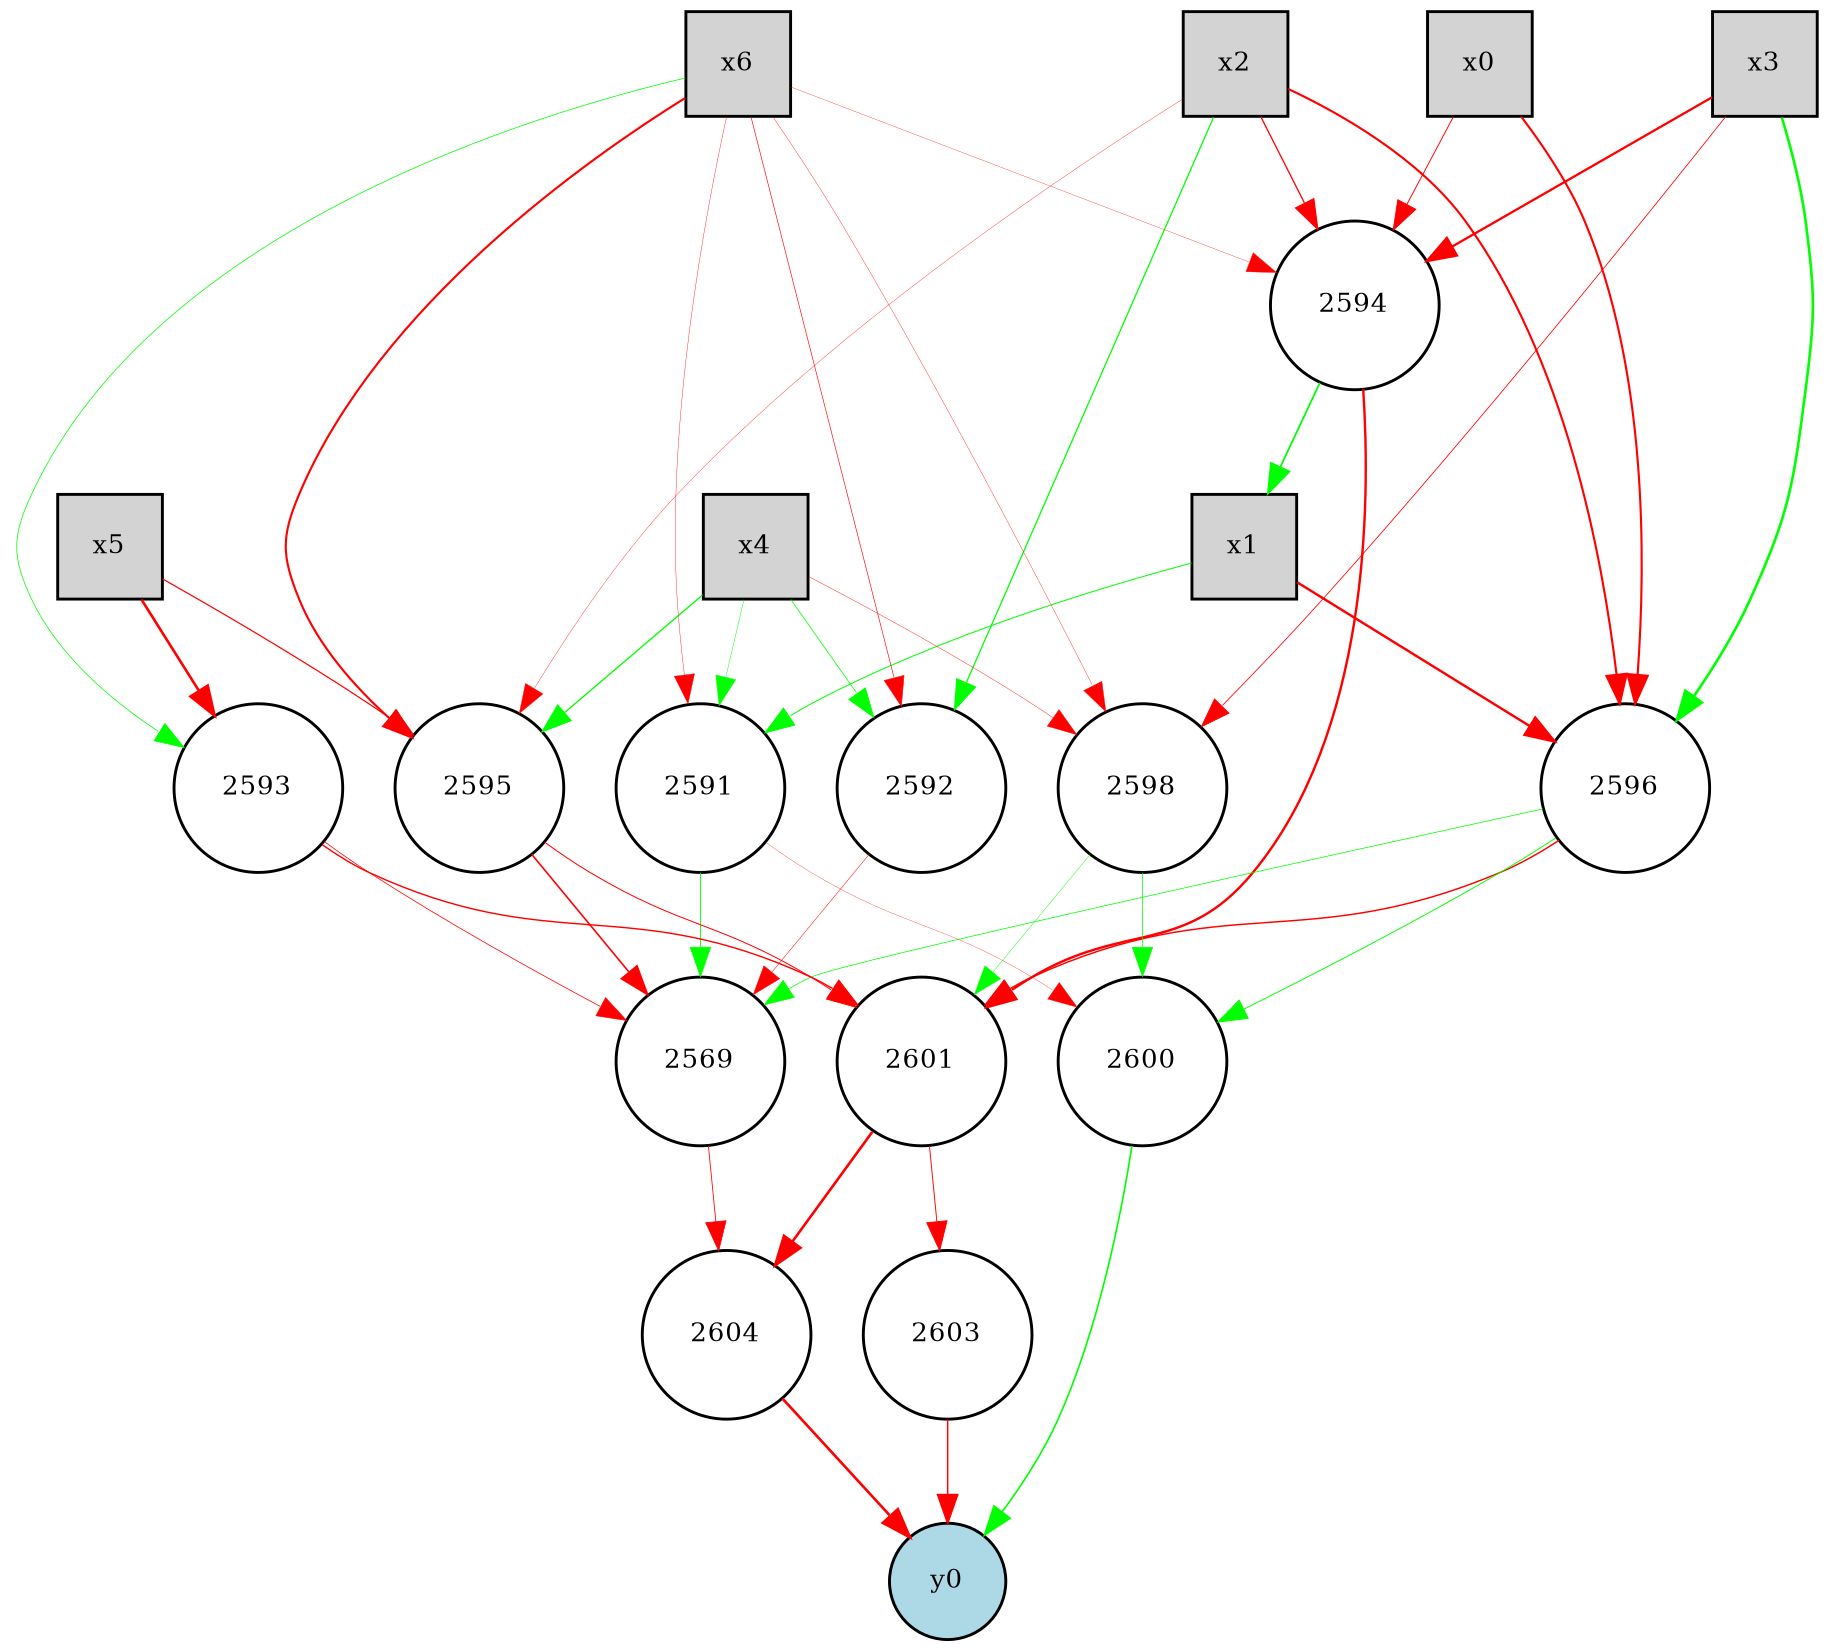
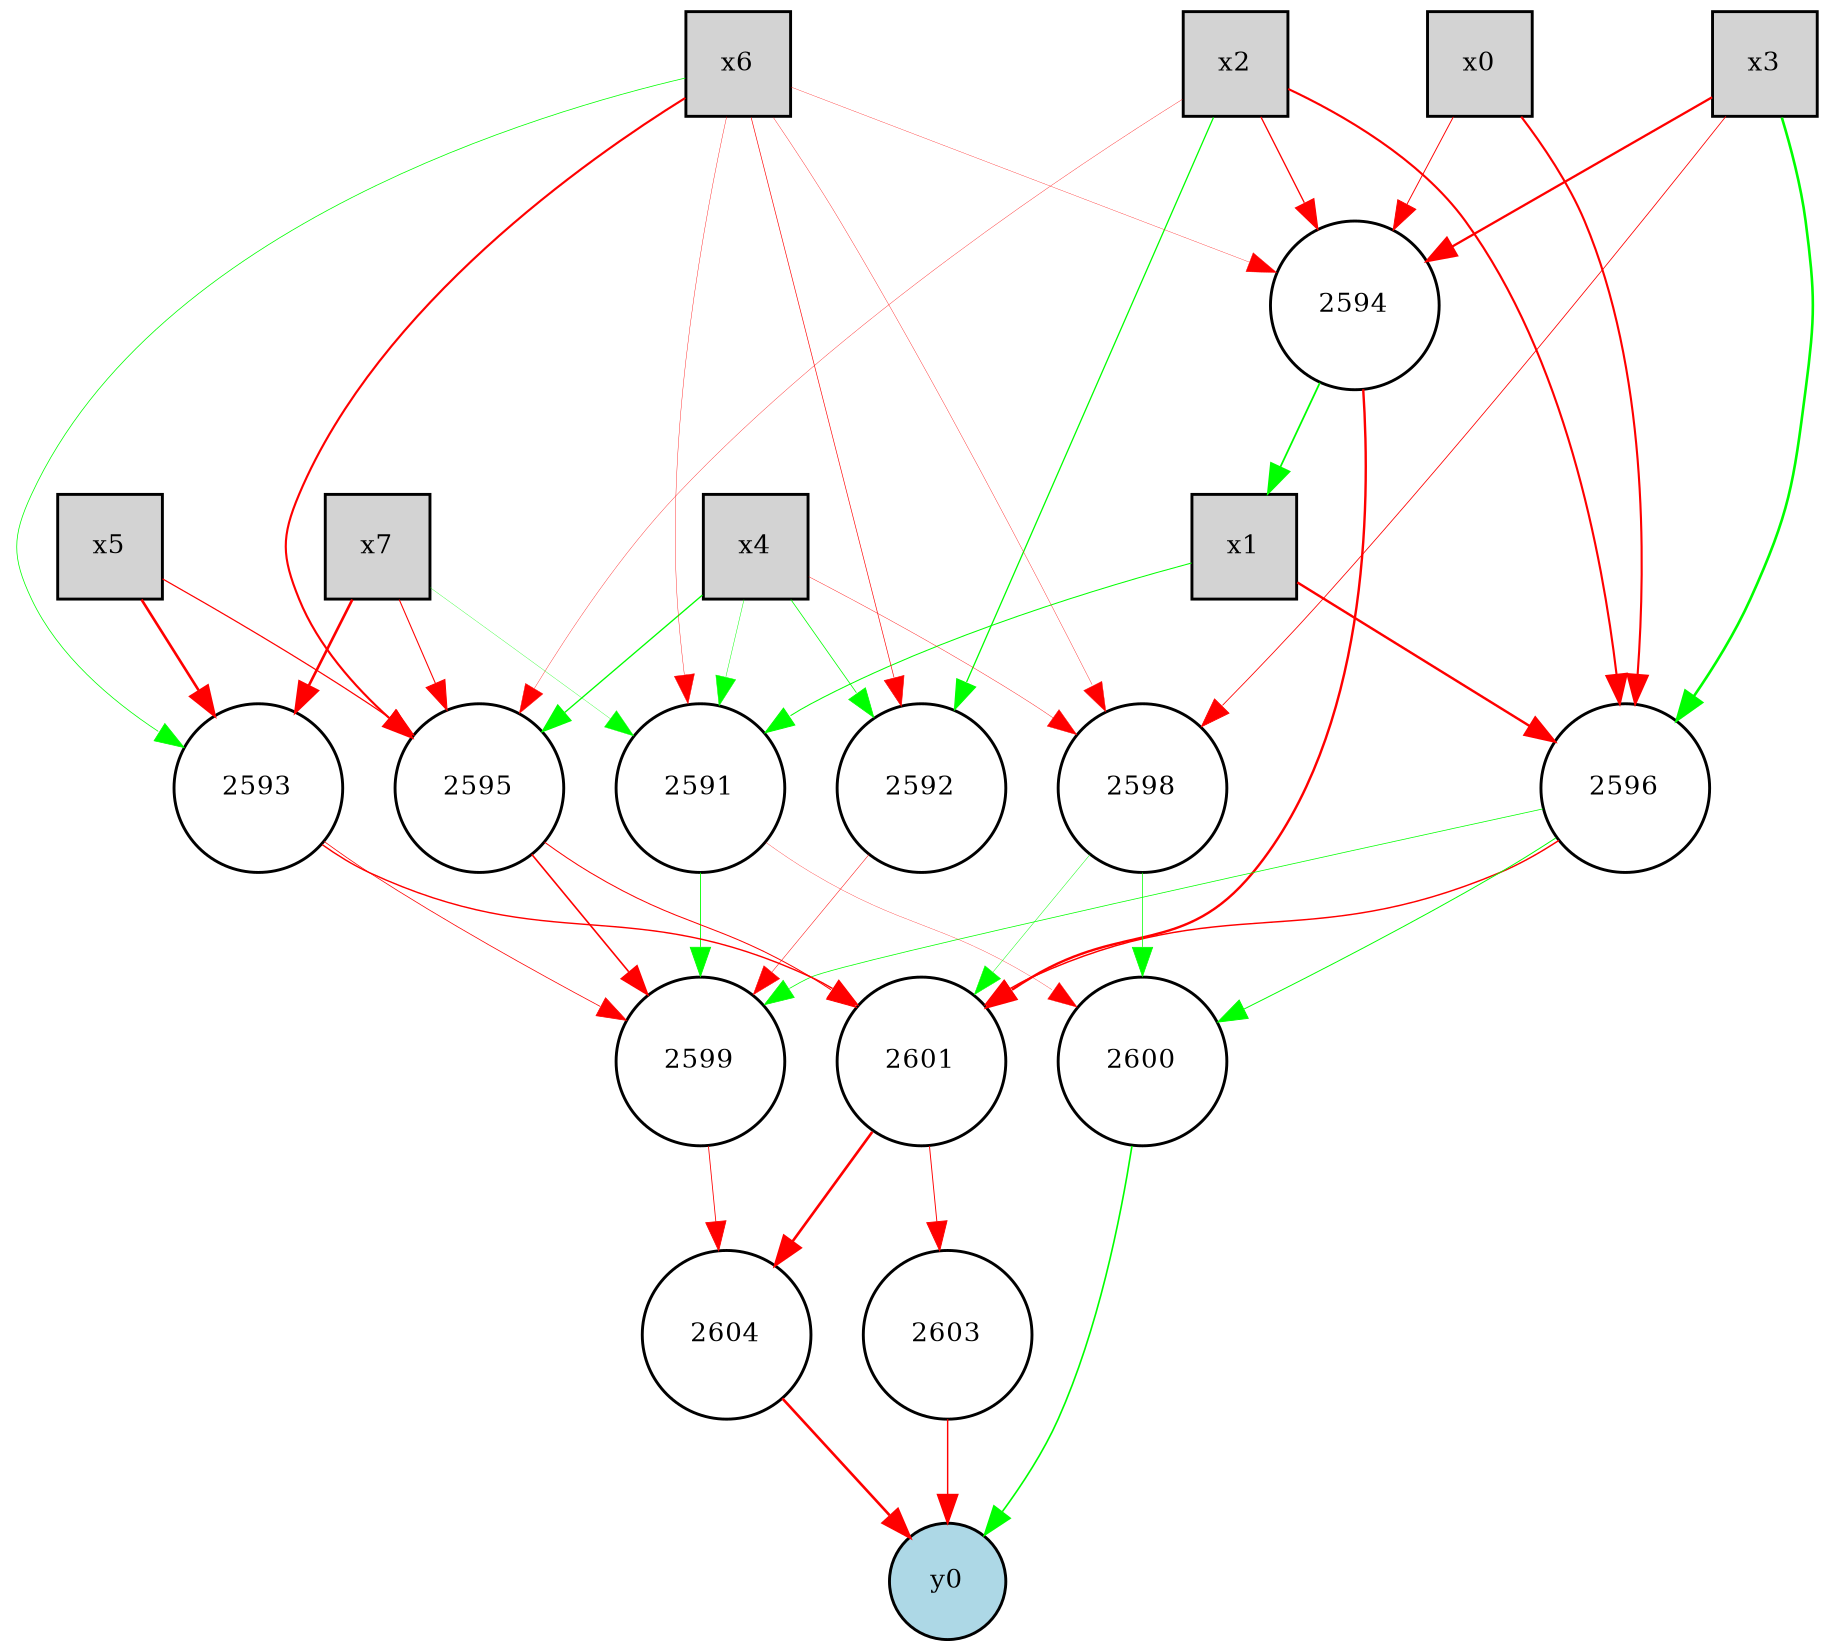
node "x7": added
node "2569": label "2569" -> "2599"
